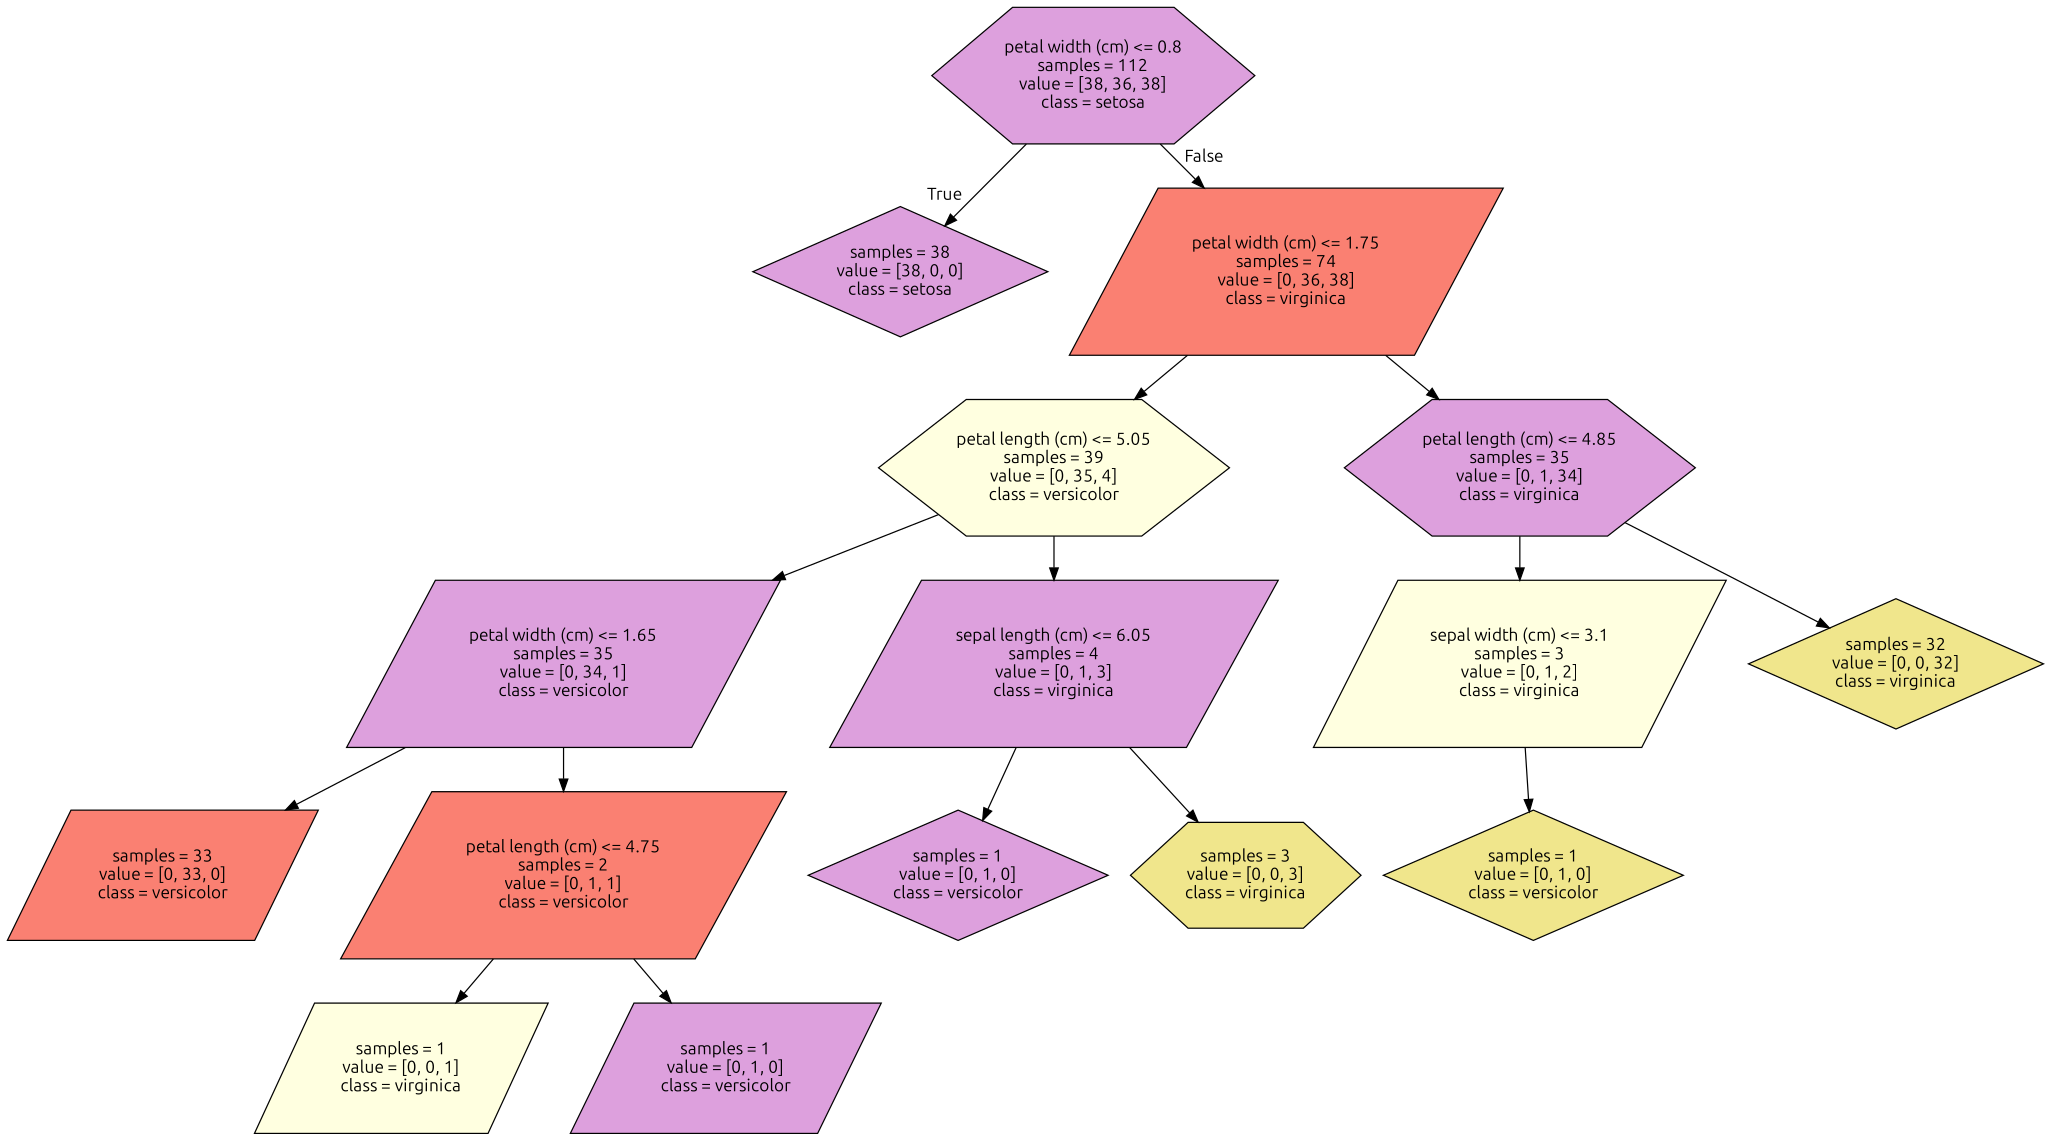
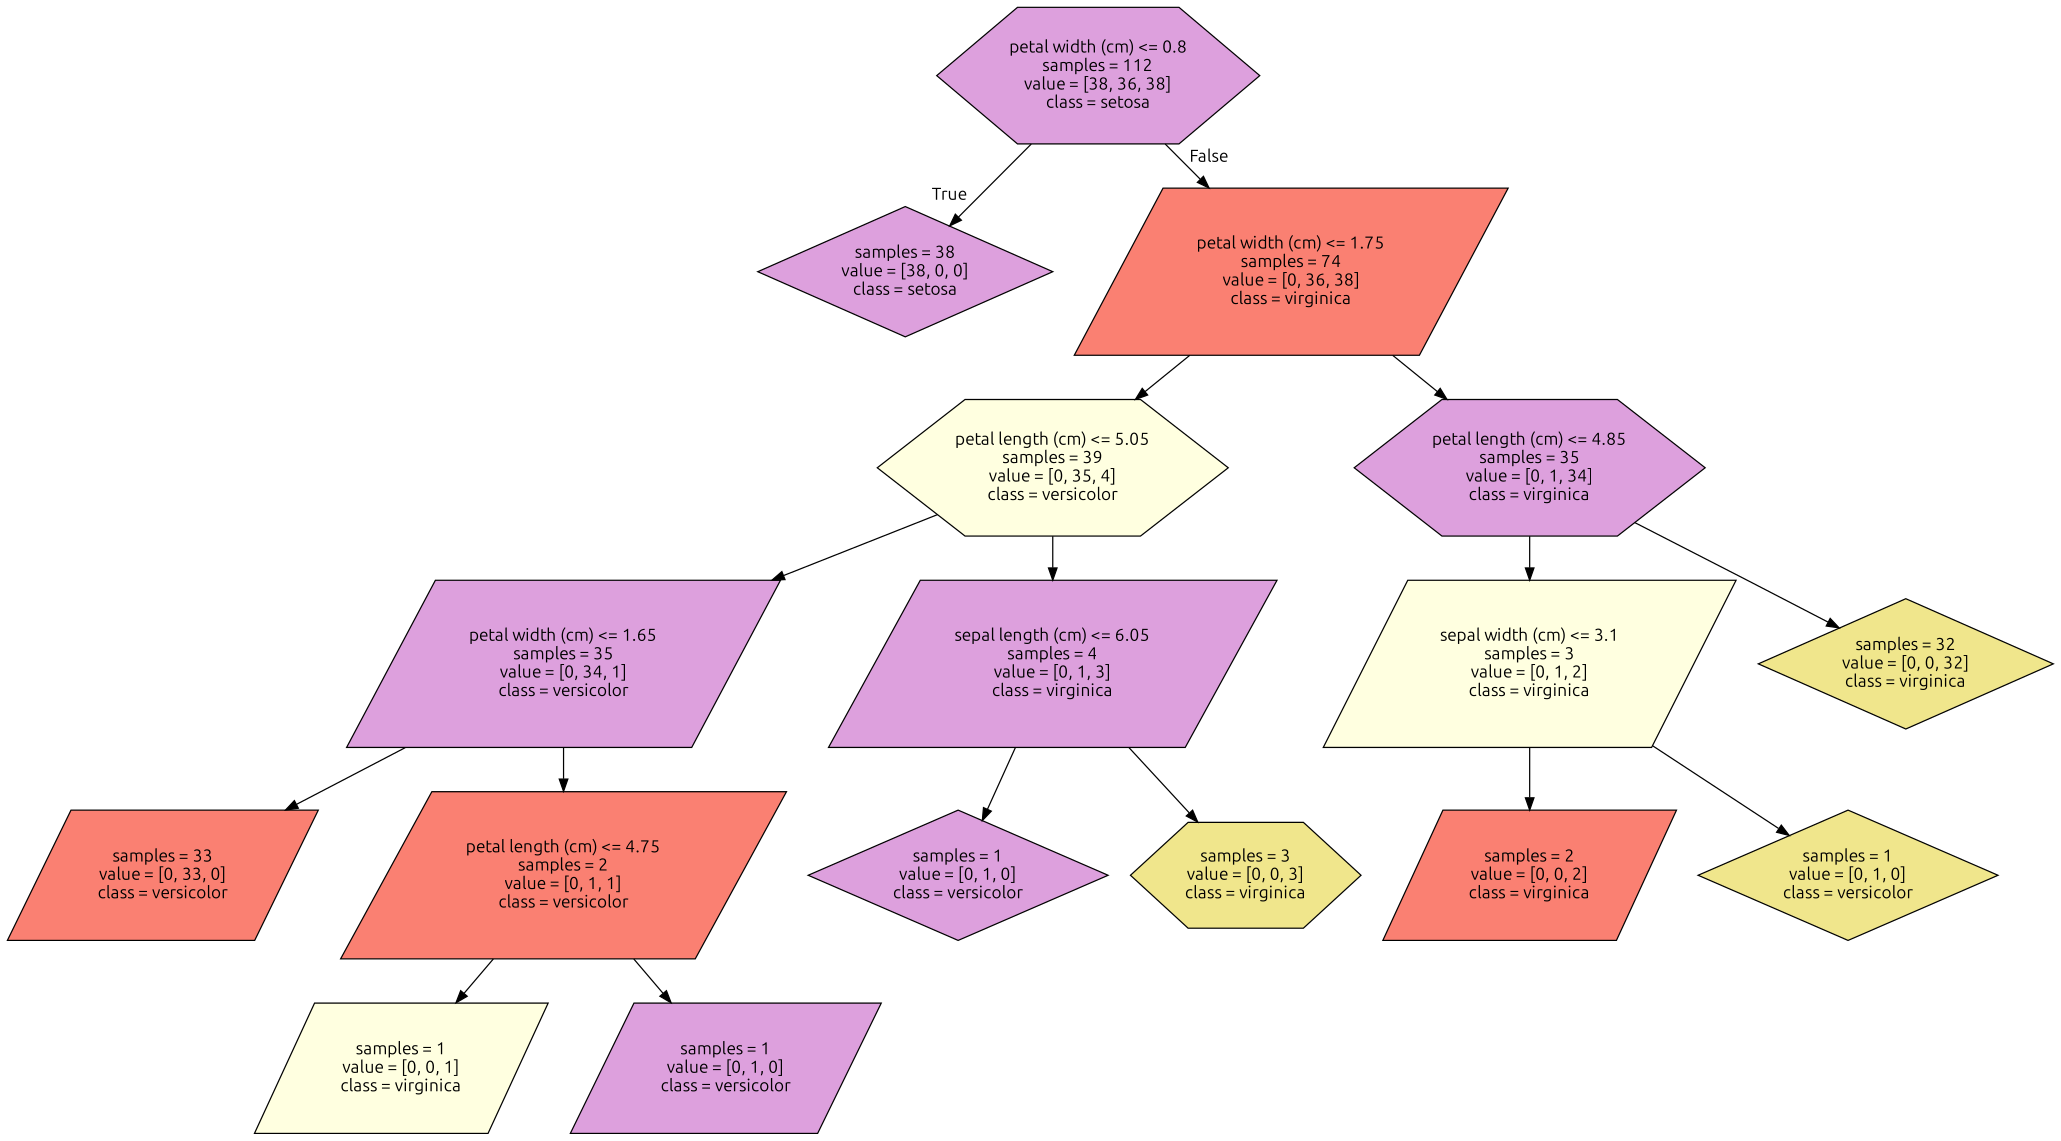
node "samples = 2 value = [0, 0, 2] class = virginica": added
